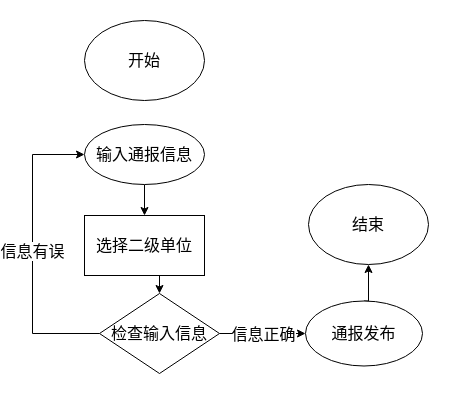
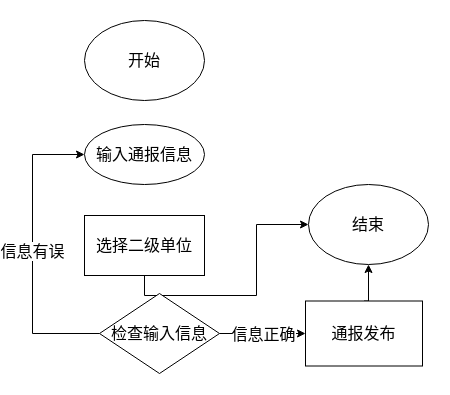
edge "输入通报信息" -> "选择二级单位": removed
edge "选择二级单位" -> "检查输入信息": now "选择二级单位" -> "结束"
node "通报发布": shape ellipse -> rectangle
